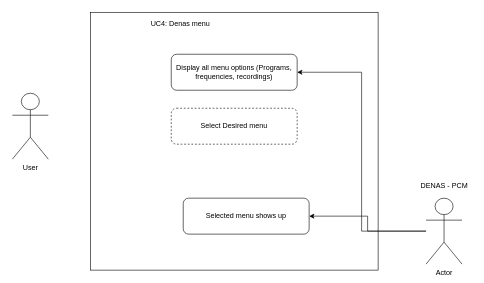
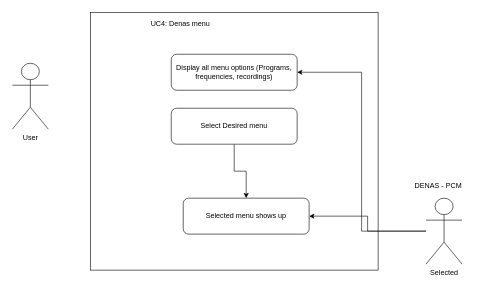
node "User": moved (30, 126) -> (30, 96)
node "Select Desired menu": style dashed -> solid
edge "Select Desired menu" -> "Selected menu shows up": added
node "DENAS - PCM": moved (444, 186) -> (438, 186)
node "Actor": label "Actor" -> "Selected"
